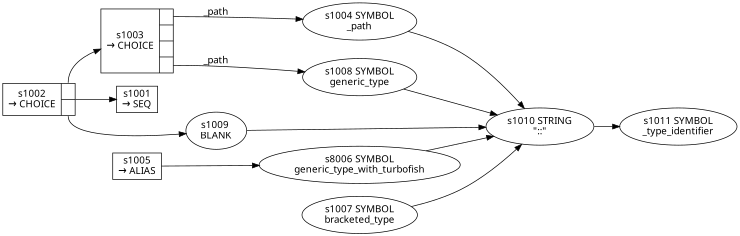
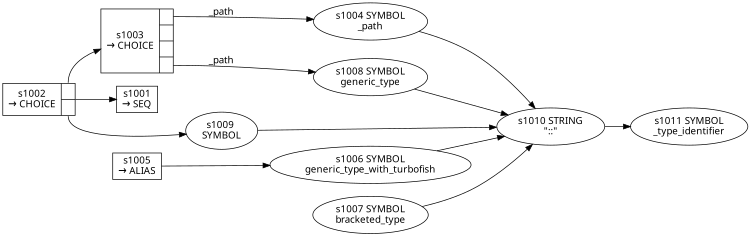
node "s1009 BLANK": label "s1009 BLANK" -> "s1009 SYMBOL"
node "s8006 SYMBOL generic_type_with_turbofish": label "s8006 SYMBOL generic_type_with_turbofish" -> "s1006 SYMBOL generic_type_with_turbofish"
